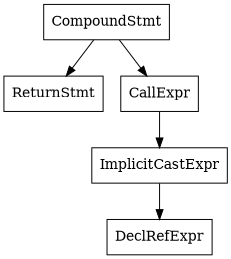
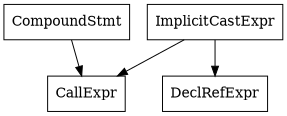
node "ReturnStmt": removed
edge "CallExpr" -> "ImplicitCastExpr": reversed
